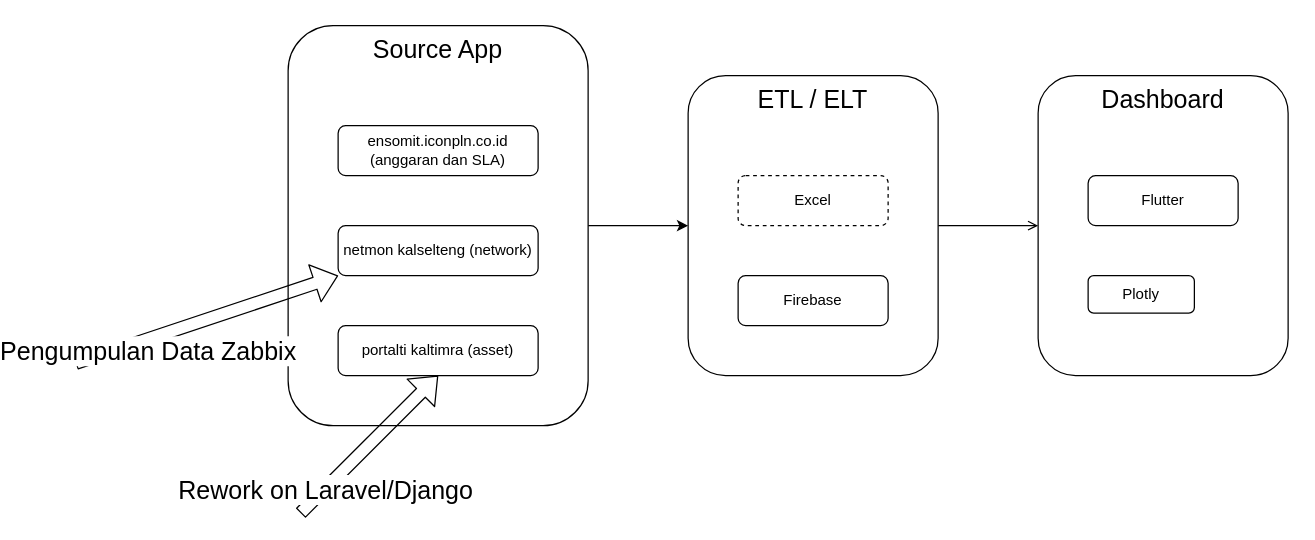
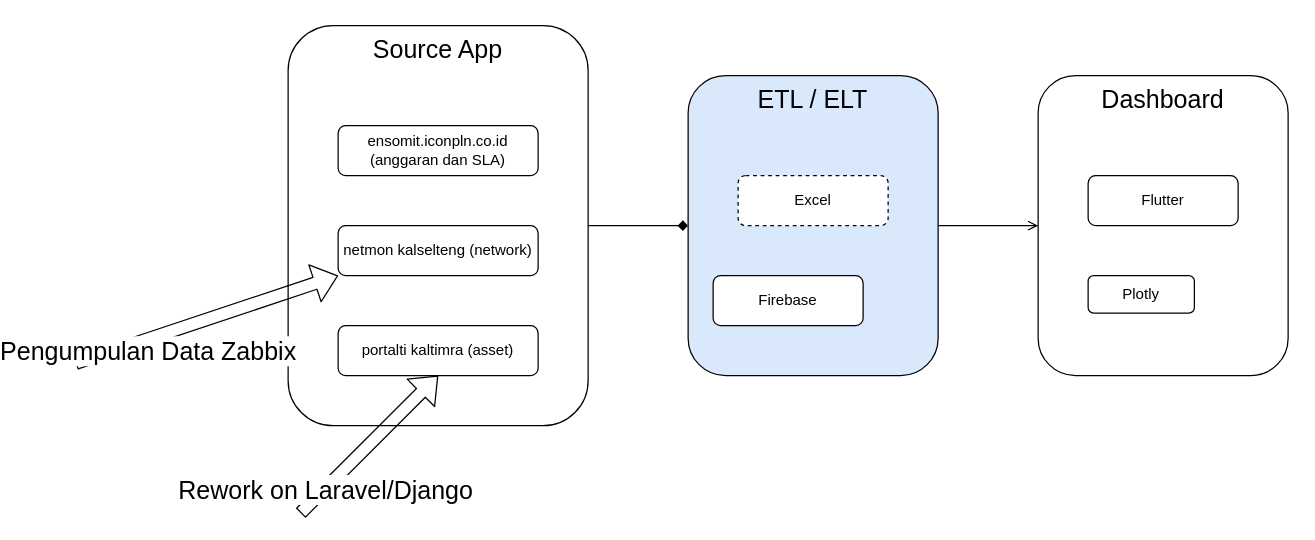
node "ETL / ELT": fillcolor #ffffff -> #dae8fc
edge "Source App" -> "ETL / ELT": arrowhead classic -> diamond
node "Firebase": moved (813, 301) -> (788, 301)
